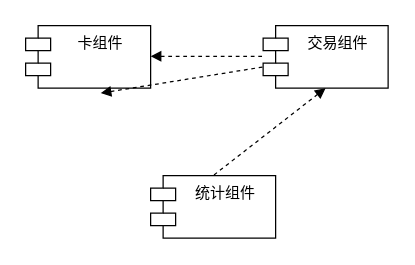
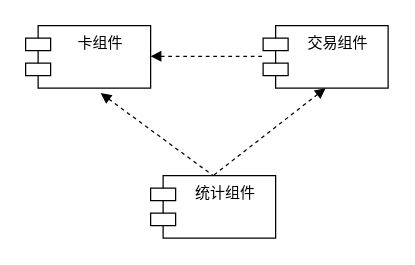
edge "交易组件" -> "卡组件": now "统计组件" -> "卡组件"
